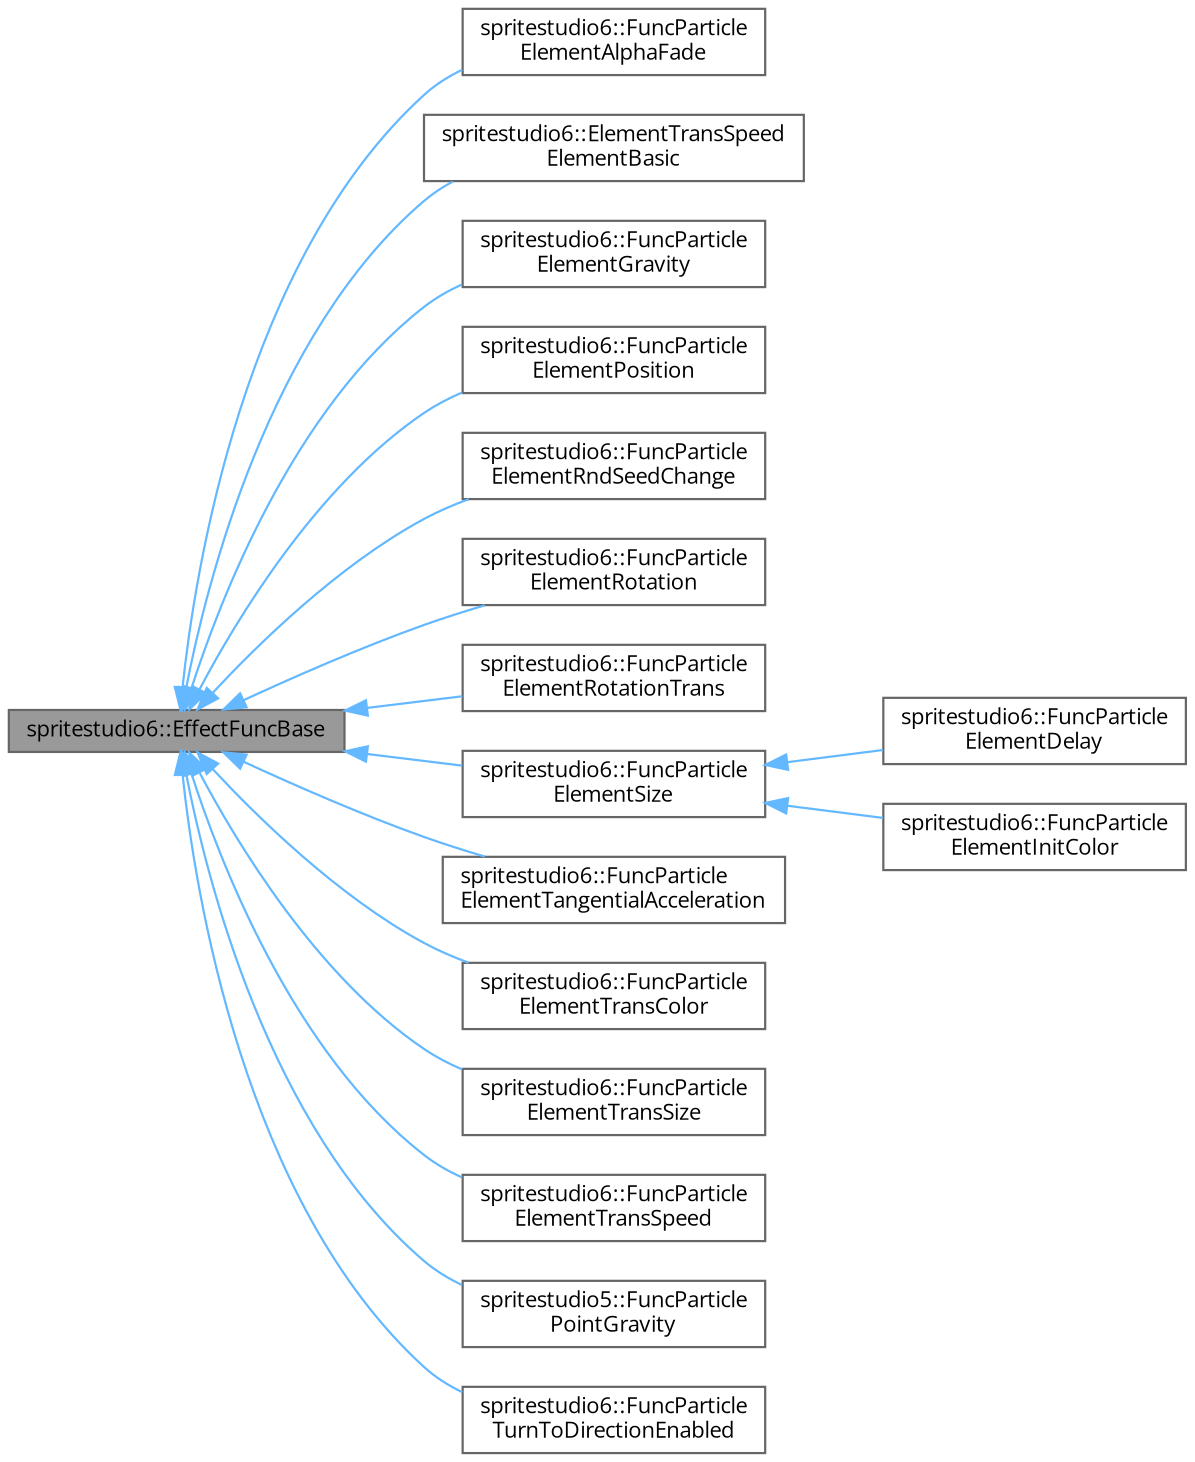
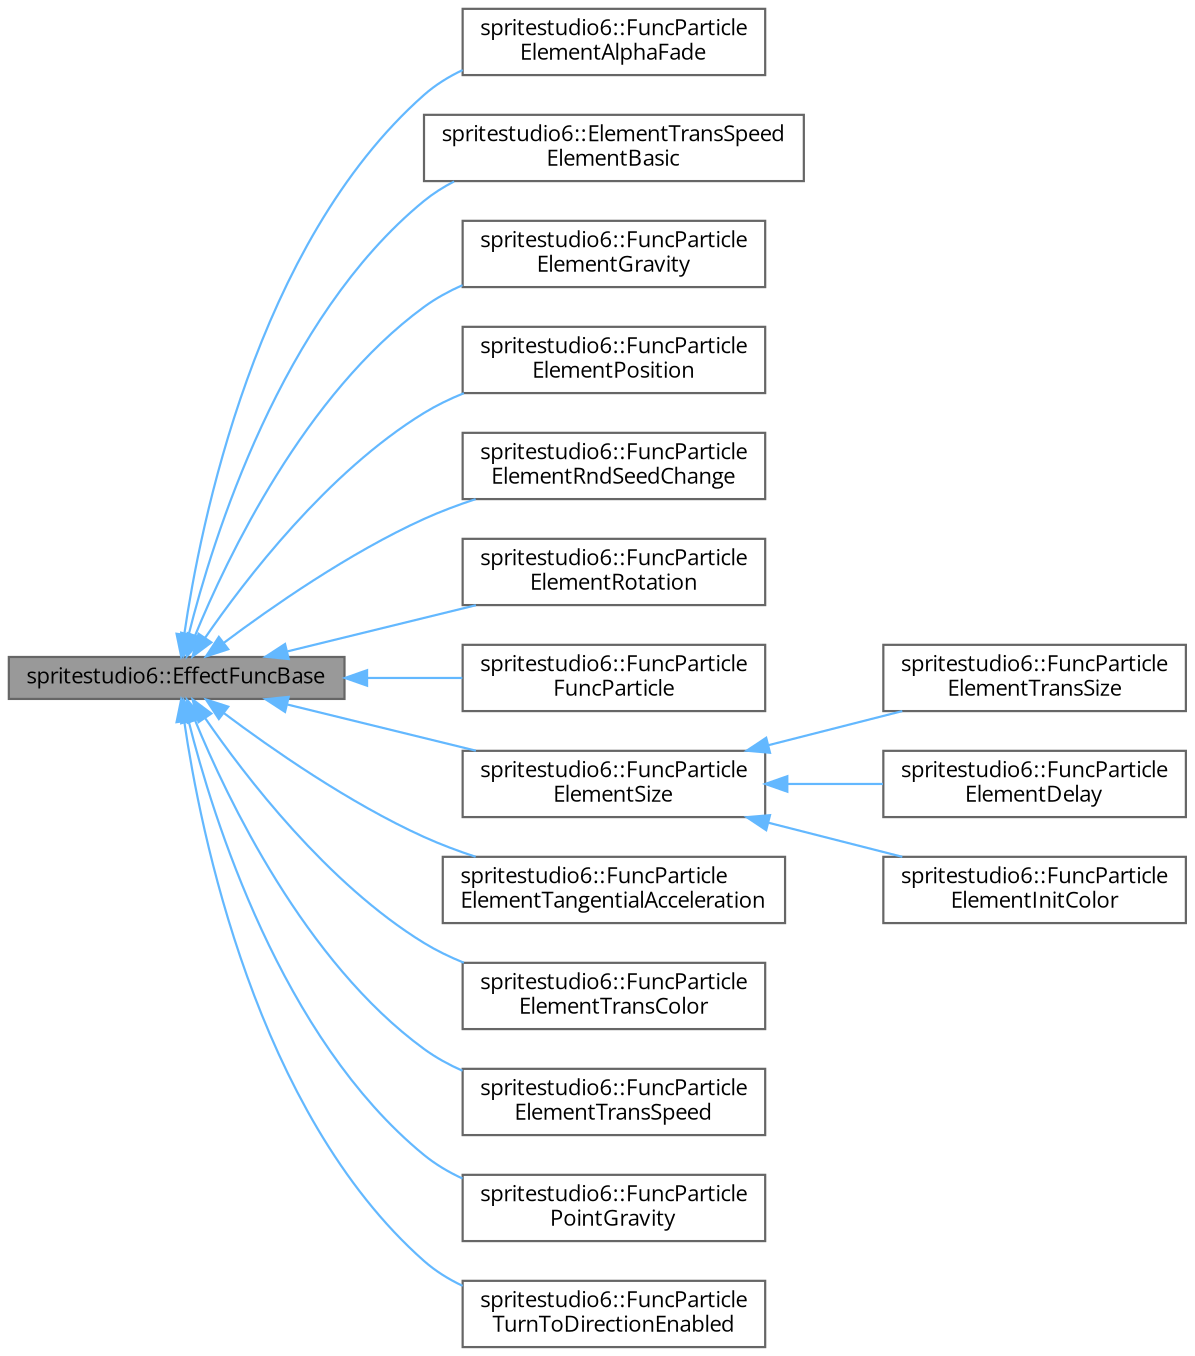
node "spritestudio6::FuncParticle ElementRotationTrans": label "spritestudio6::FuncParticle ElementRotationTrans" -> "spritestudio6::FuncParticle FuncParticle"
edge "spritestudio6::FuncParticle ElementTransSize" -> "spritestudio6::EffectFuncBase": now "spritestudio6::FuncParticle ElementTransSize" -> "spritestudio6::FuncParticle ElementSize"
node "spritestudio5::FuncParticle PointGravity": label "spritestudio5::FuncParticle PointGravity" -> "spritestudio6::FuncParticle PointGravity"
